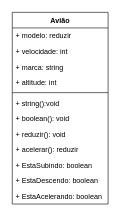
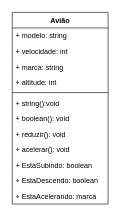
node "+ modelo: reduzir": label "+ modelo: reduzir" -> "+ modelo: string"
node "+ acelerar(): reduzir": label "+ acelerar(): reduzir" -> "+ acelerar(): void"
node "+ EstaAcelerando: boolean": label "+ EstaAcelerando: boolean" -> "+ EstaAcelerando: marca"
